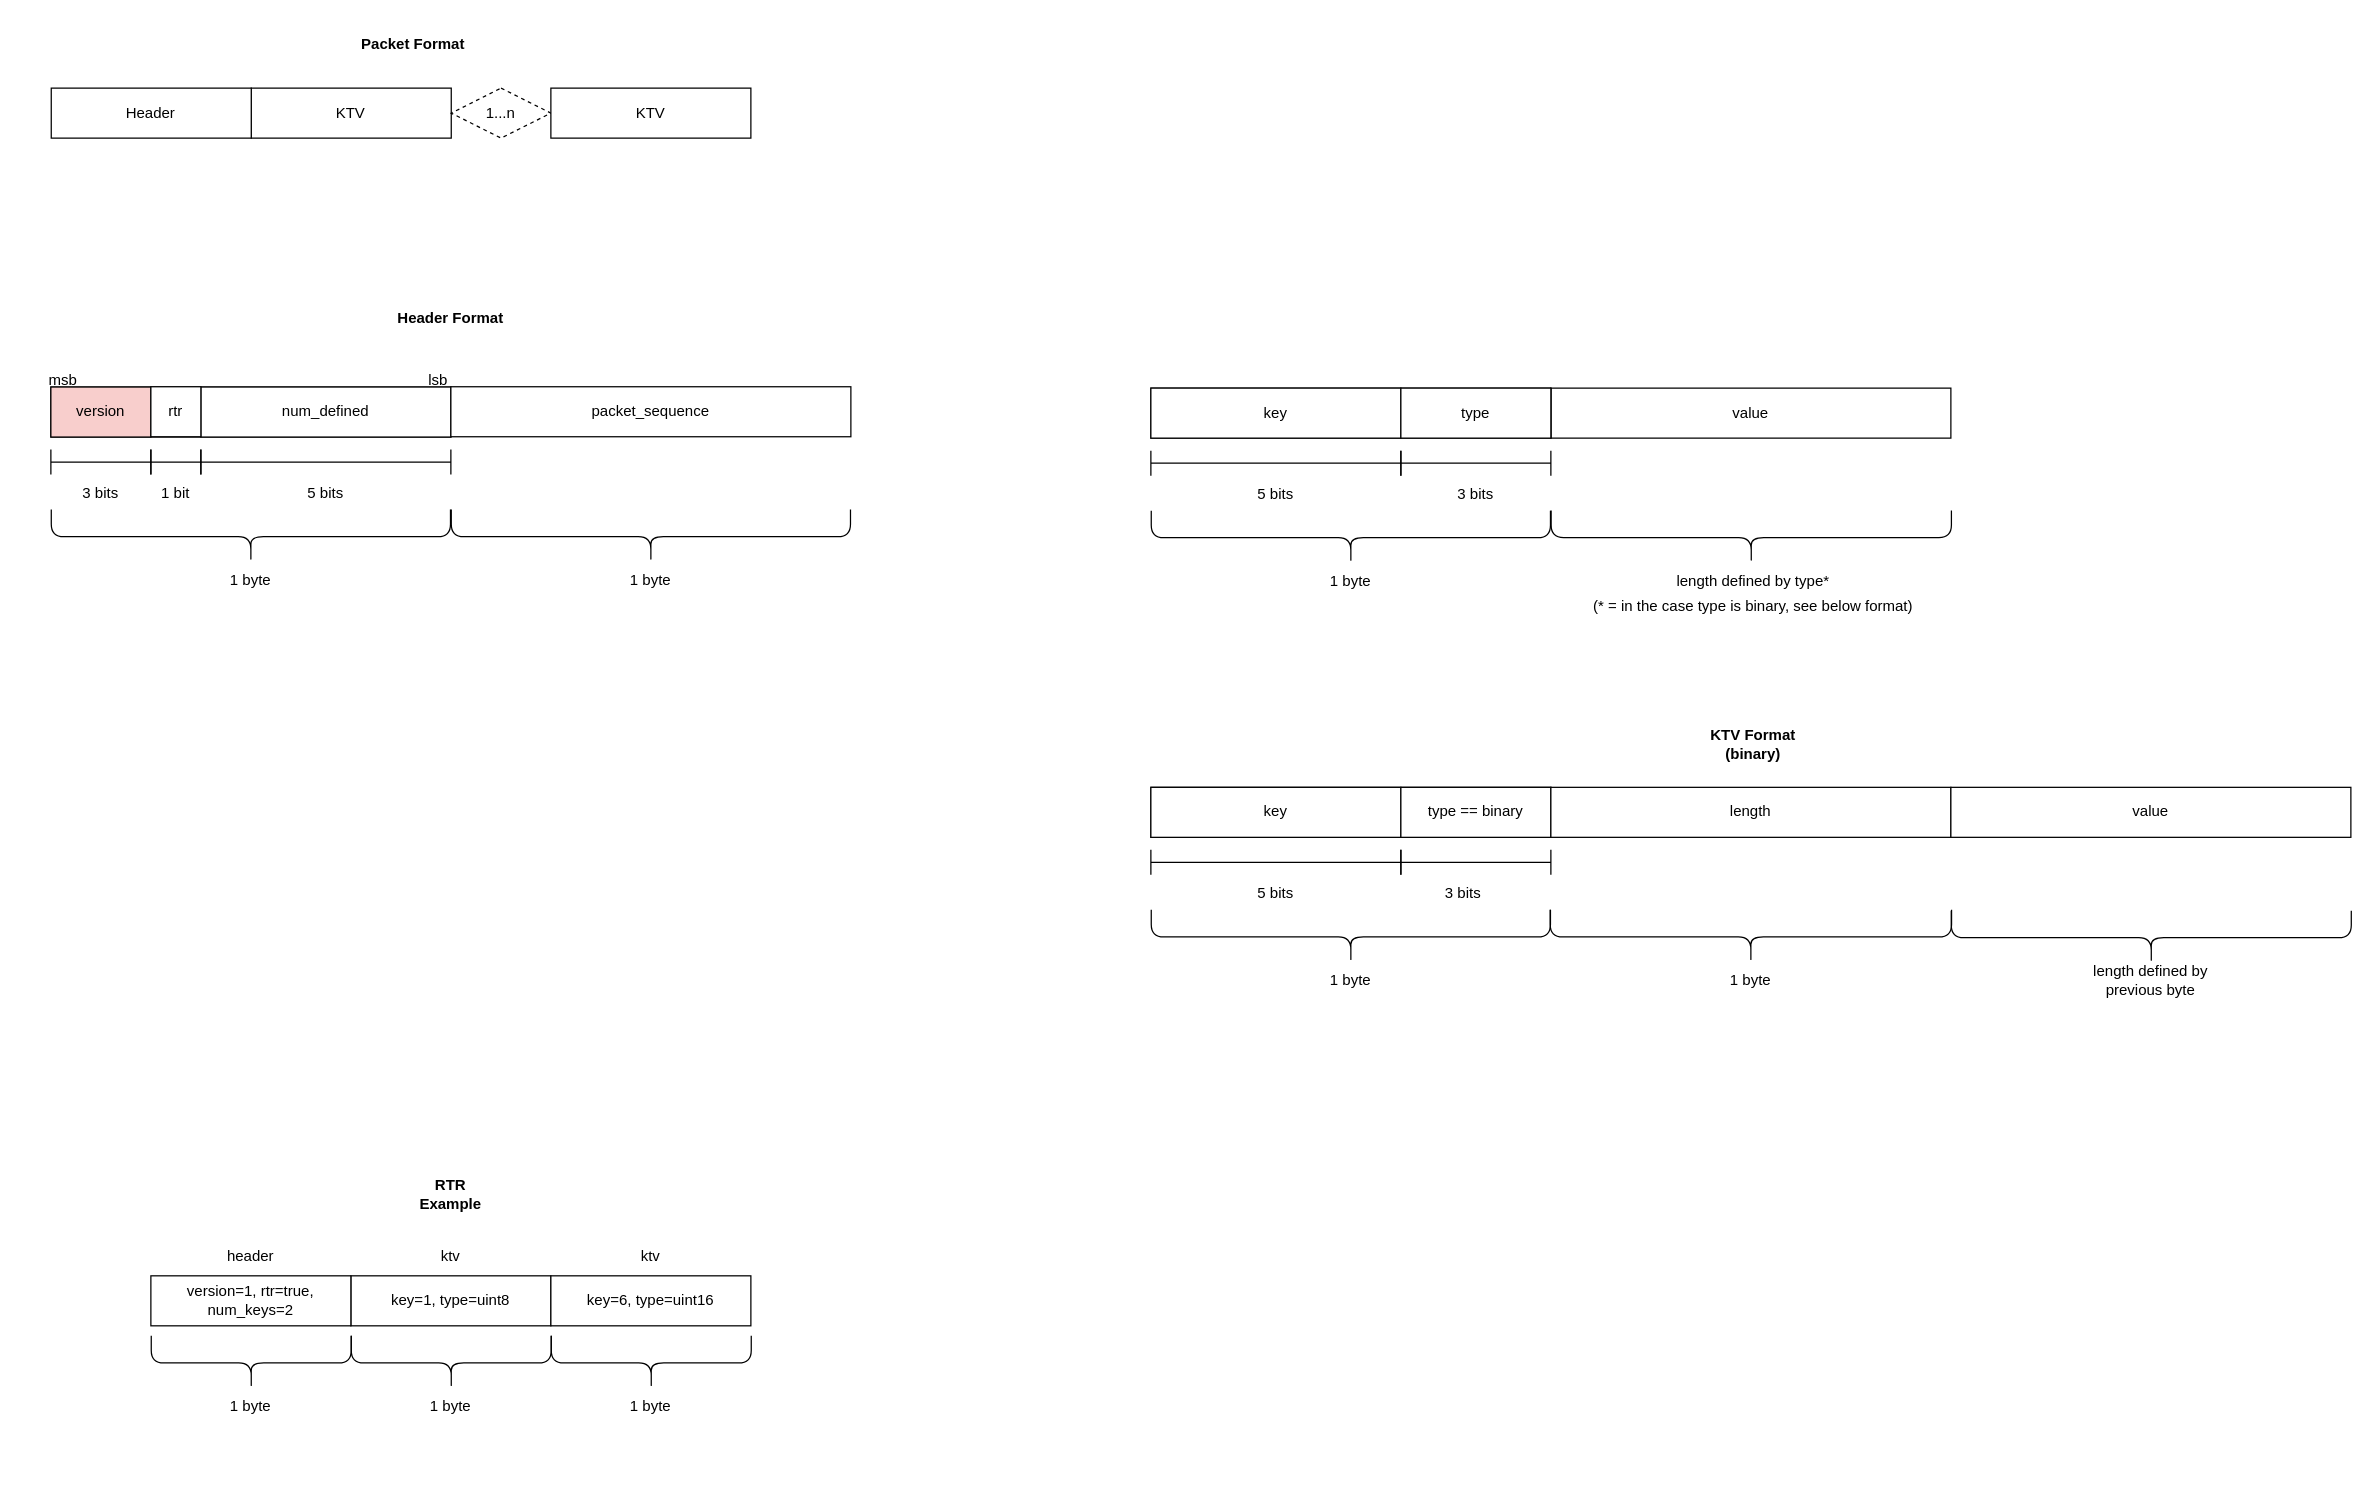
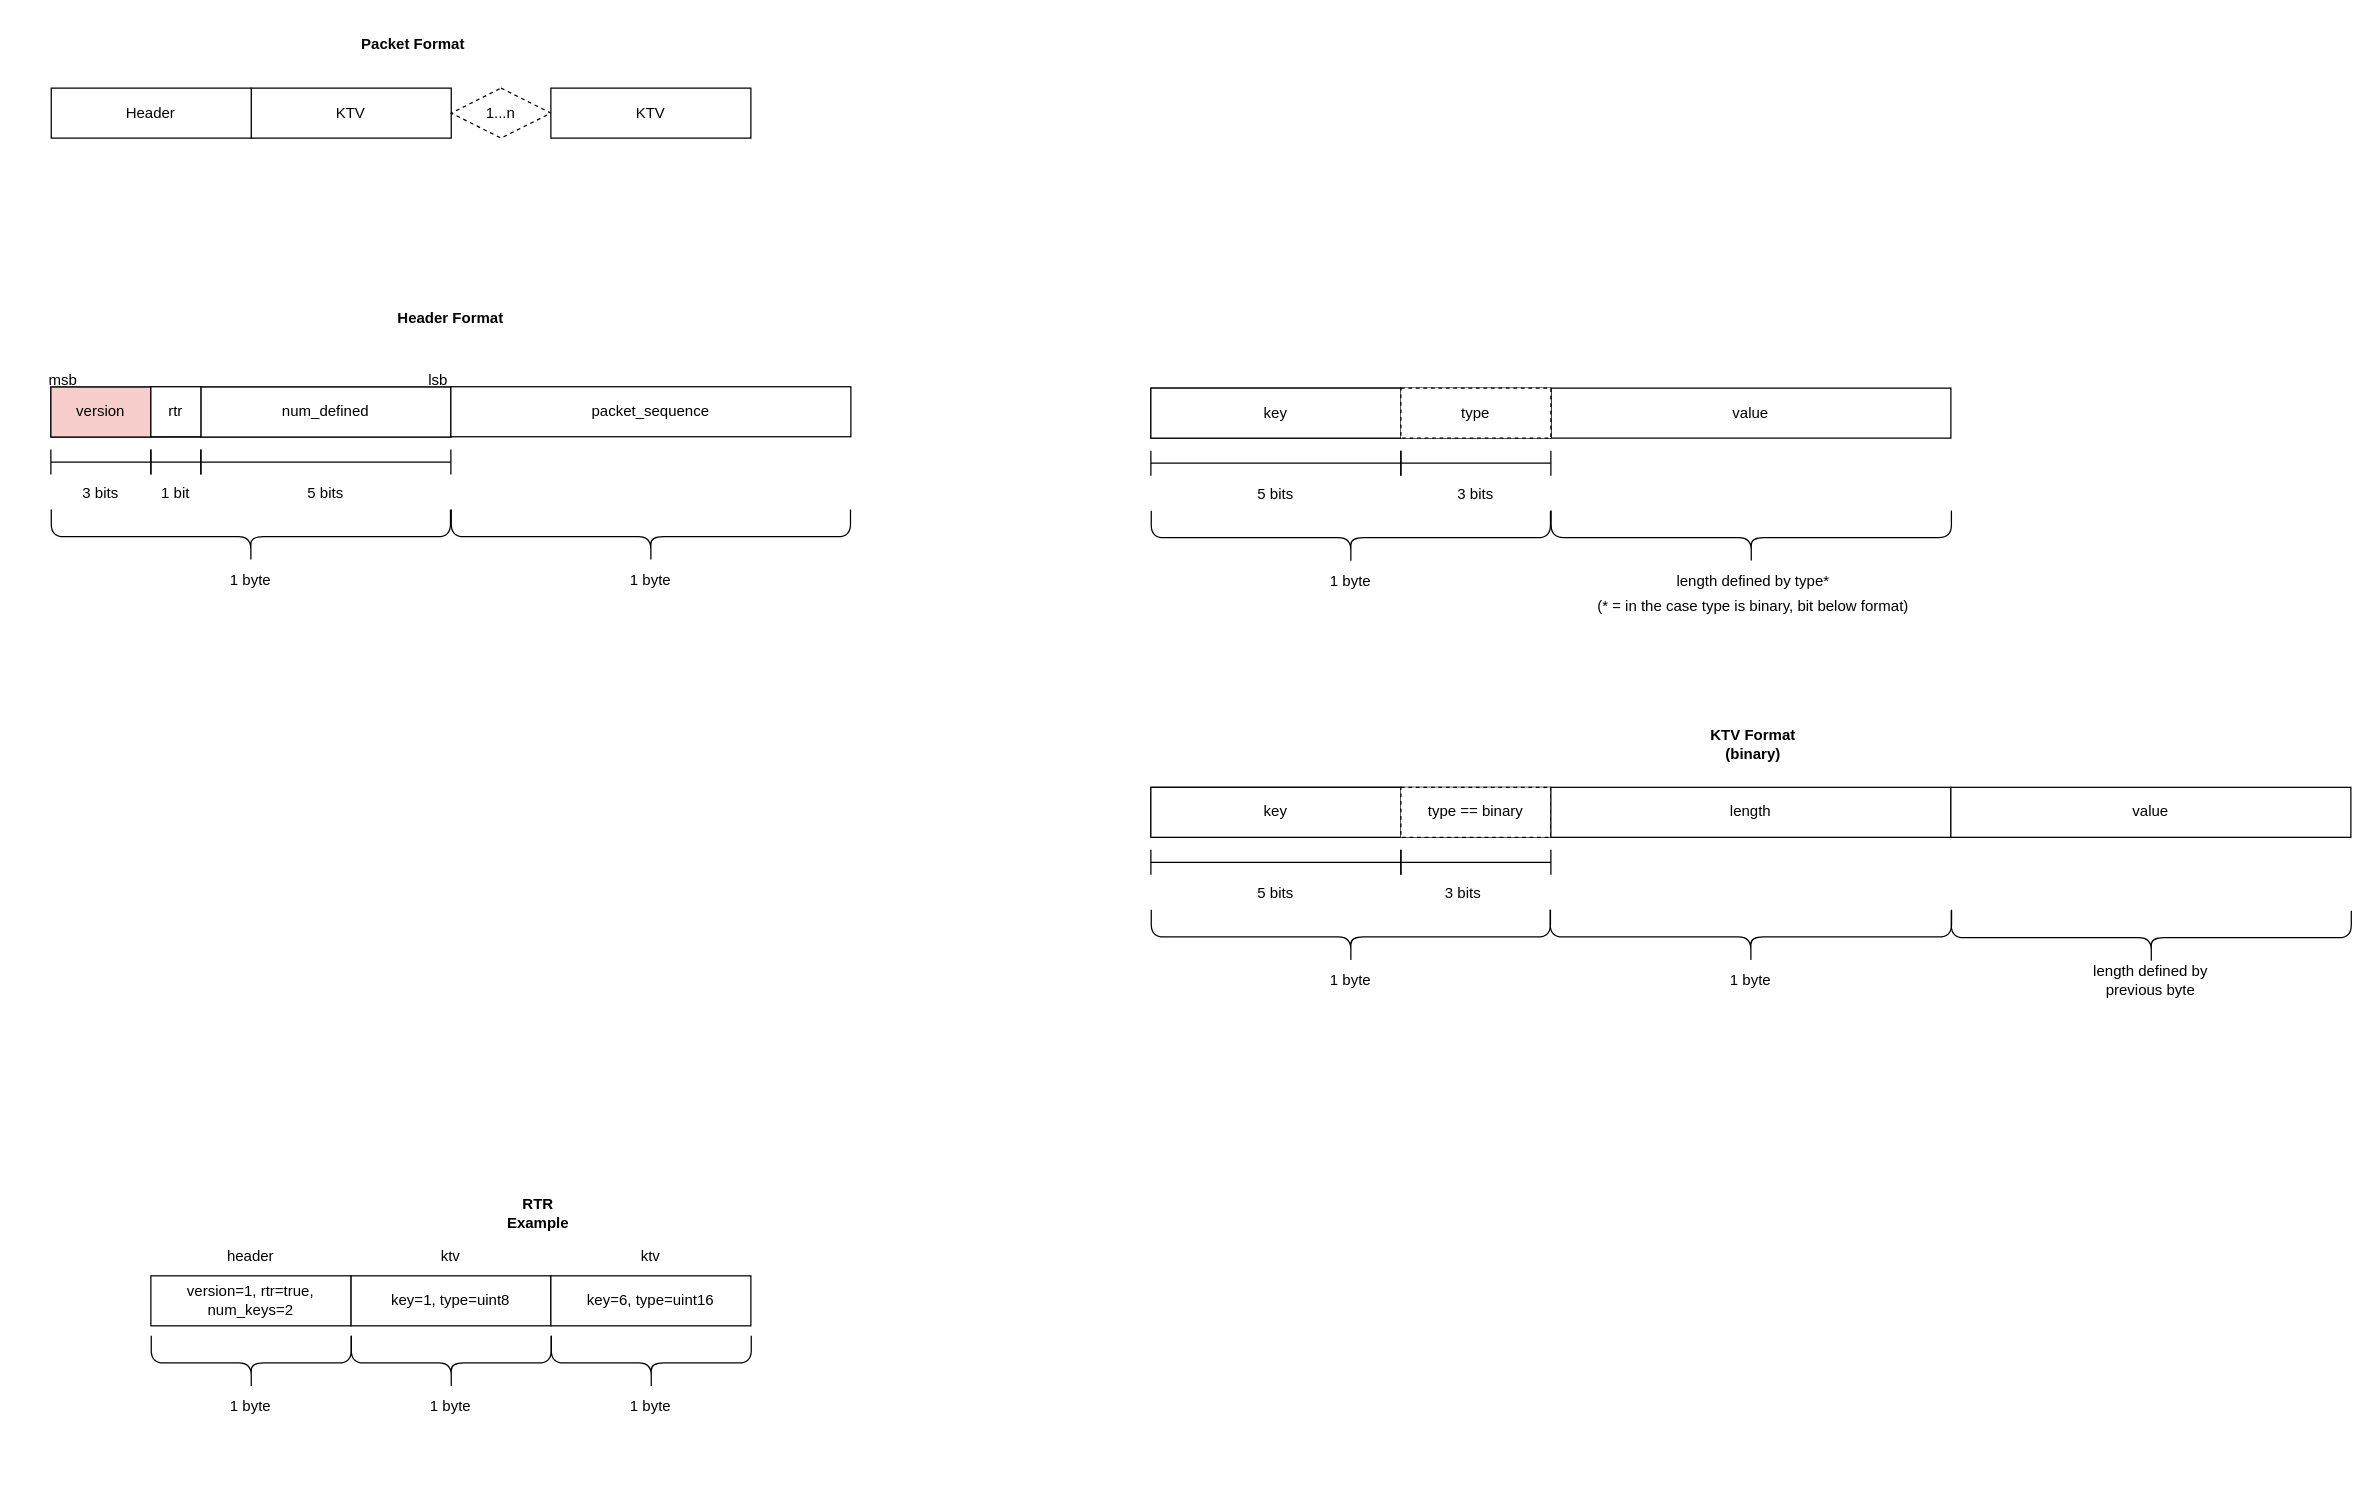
node "type": style solid -> dashed
node "(* = in the case type is binary, see below format)": label "(* = in the case type is binary, see below format)" -> "(* = in the case type is binary, bit below format)"
node "type == binary": style solid -> dashed
node "RTR Example": moved (451, 1194) -> (539, 1213)
